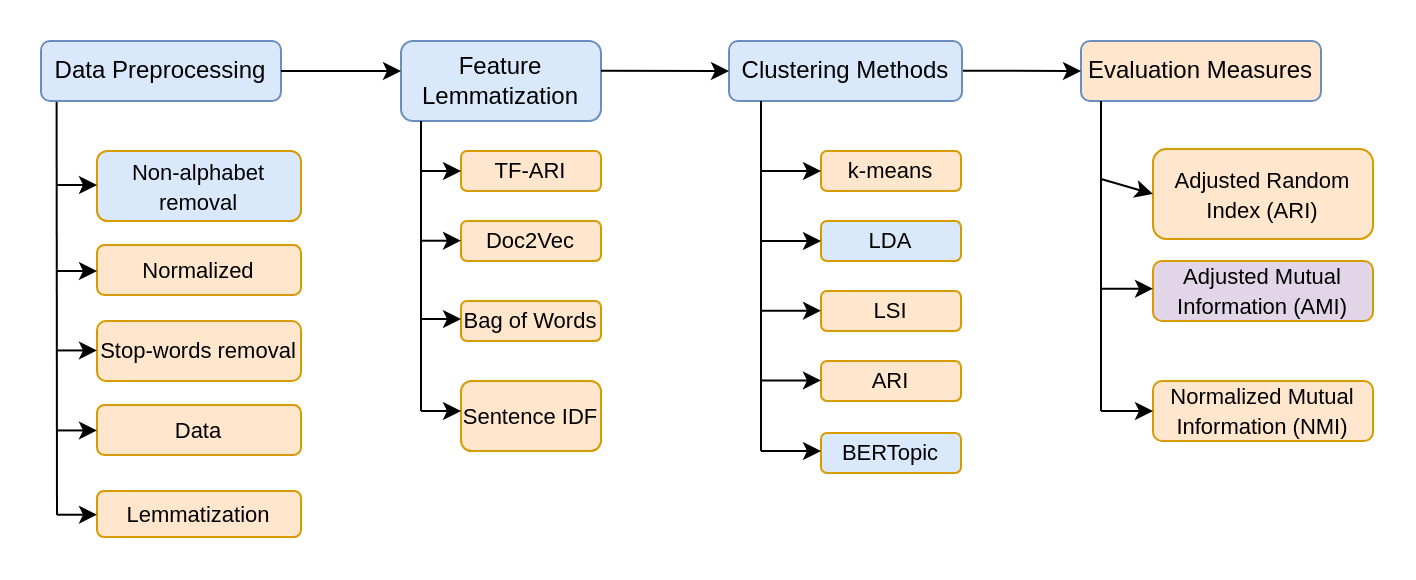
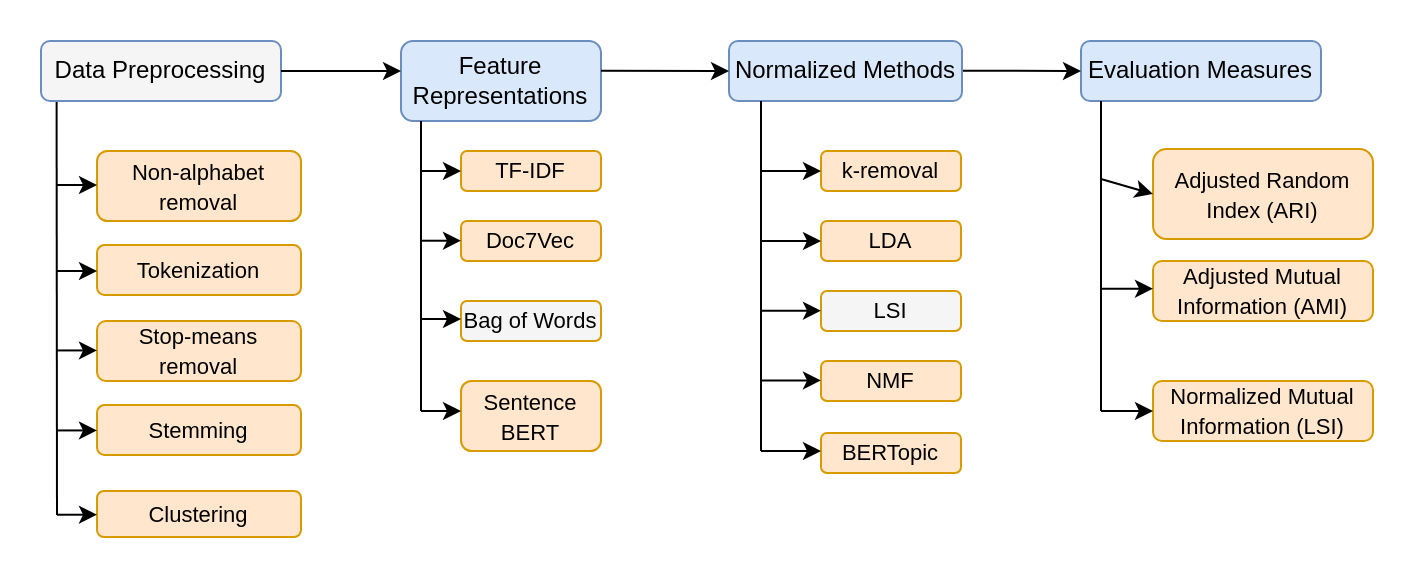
node "Data Preprocessing": fillcolor #dae8fc -> #f5f5f5
node "Clustering Methods": label "Clustering Methods" -> "Normalized Methods"
node "Evaluation Measures": fillcolor #ffe6cc -> #dae8fc
node "Feature Lemmatization": label "Feature Lemmatization" -> "Feature Representations"
node "TF-ARI": label "TF-ARI" -> "TF-IDF"
node "k-means": label "k-means" -> "k-removal"
node "Non-alphabet removal": fillcolor #dae8fc -> #ffe6cc
node "Doc2Vec": label "Doc2Vec" -> "Doc7Vec"
node "LDA": fillcolor #dae8fc -> #ffe6cc
node "Normalized": label "Normalized" -> "Tokenization"
node "Adjusted Mutual Information (AMI)": fillcolor #e1d5e7 -> #ffe6cc
node "LSI": fillcolor #ffe6cc -> #f5f5f5
node "Bag of Words": fillcolor #ffe6cc -> #f5f5f5
node "Stop-words removal": label "Stop-words removal" -> "Stop-means removal"
node "ARI": label "ARI" -> "NMF"
node "Normalized Mutual Information (NMI)": label "Normalized Mutual Information (NMI)" -> "Normalized Mutual Information (LSI)"
node "Sentence IDF": label "Sentence IDF" -> "Sentence BERT"
node "Data": label "Data" -> "Stemming"
node "BERTopic": fillcolor #dae8fc -> #ffe6cc
node "Lemmatization": label "Lemmatization" -> "Clustering"
